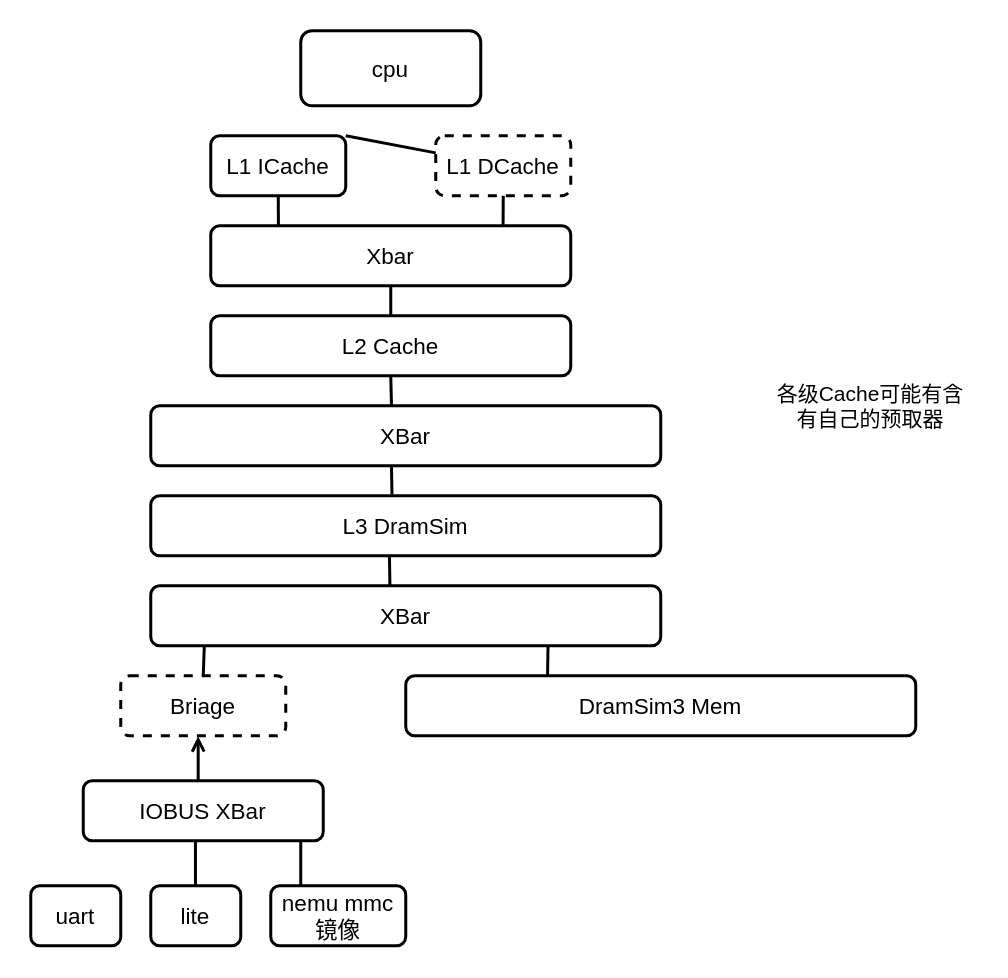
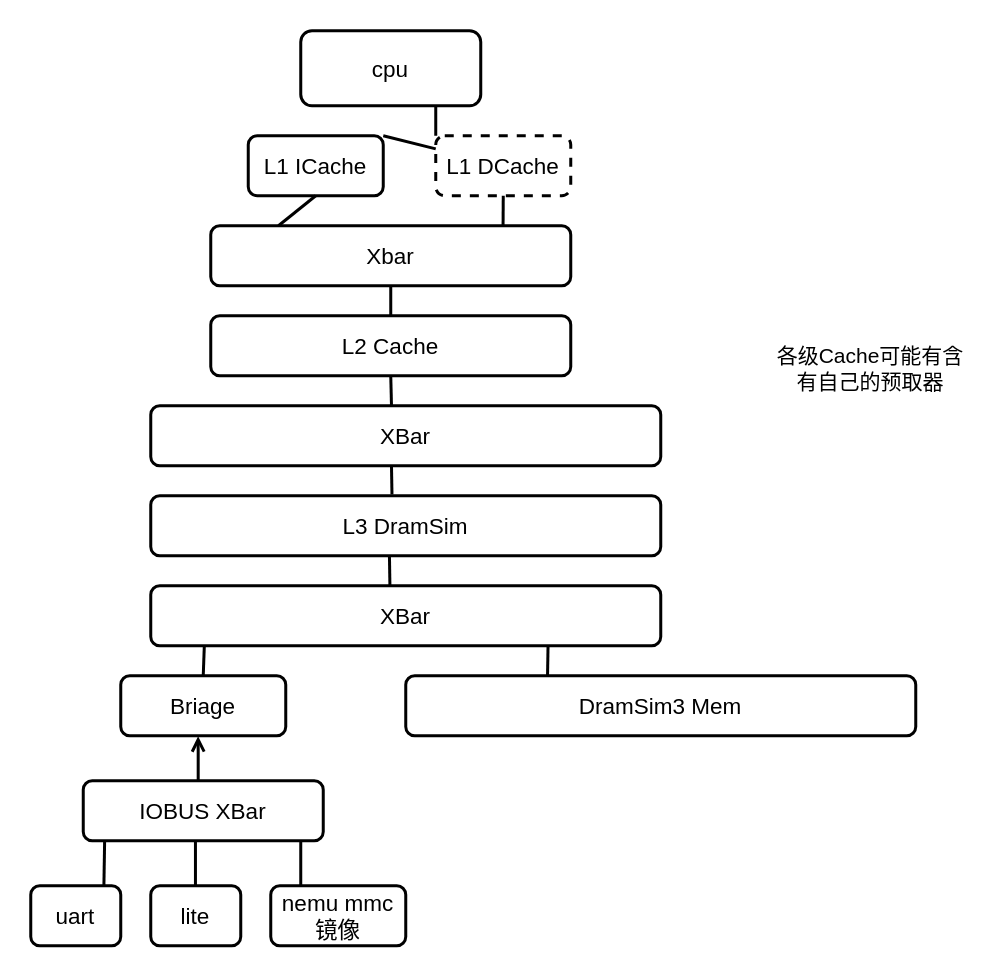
edge "cpu" -- "L1 DCache": added
node "L1 ICache": moved (278, 166) -> (316, 166)
node "各级Cache可能有含有自己的预取器": moved (871, 406) -> (871, 368)
node "Briage": style dashed -> solid
edge "IOBUS XBar" -- "uart": added
